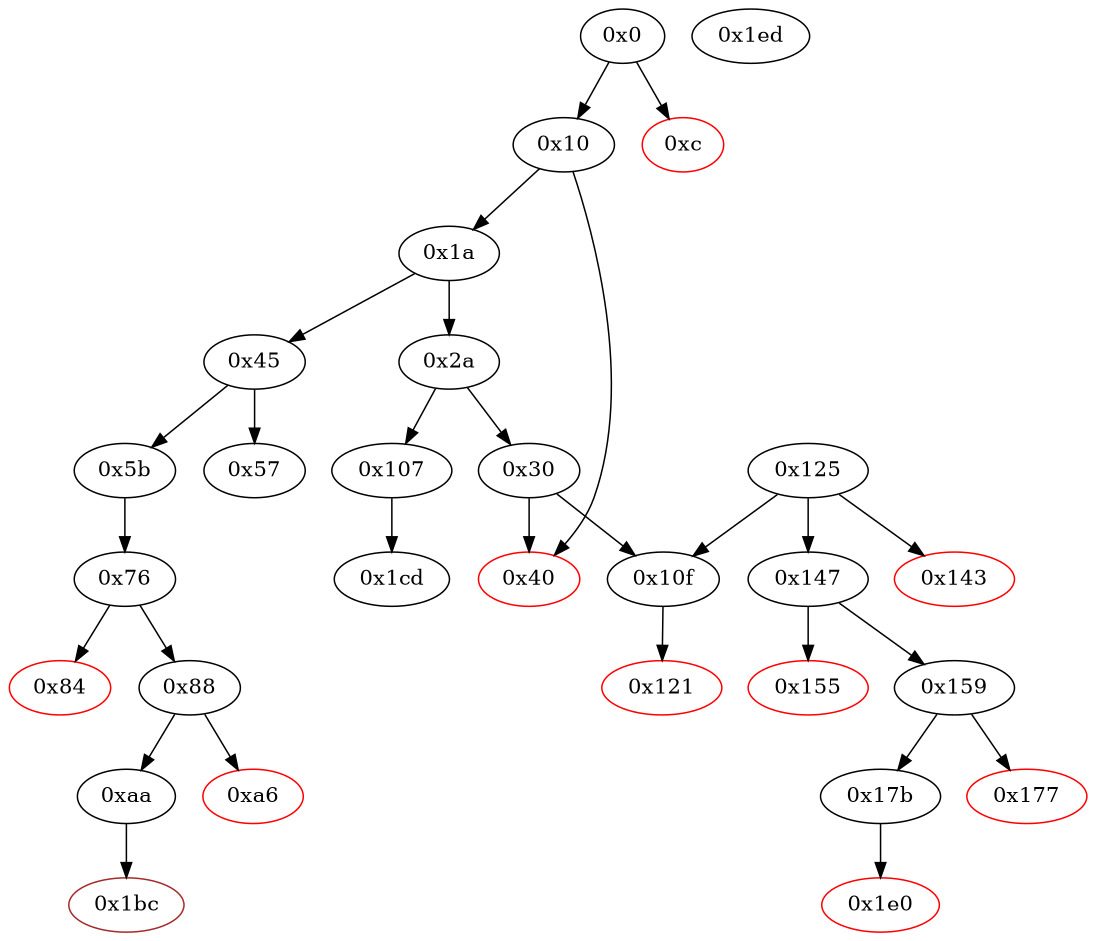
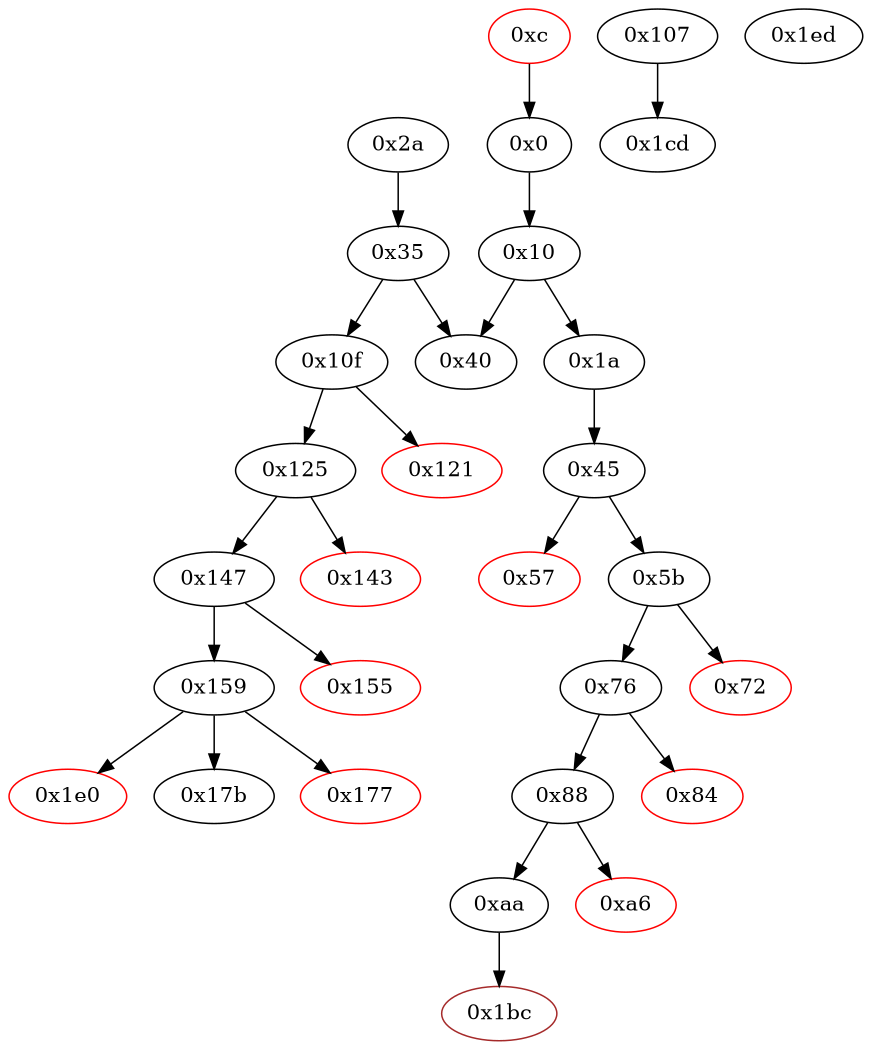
edge "0x0" -> "0xc": reversed
edge "0x1a" -> "0x2a": removed
edge "0x2a" -> "0x107": removed
node "0x57": color black -> red
node "0x30": label "0x30" -> "0x35"
edge "0x125" -> "0x10f": reversed
node "0x40": color red -> black
node "0x72": added
edge "0x17b" -> "0x1e0": now "0x159" -> "0x1e0"
